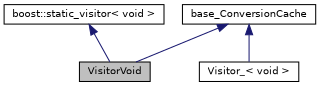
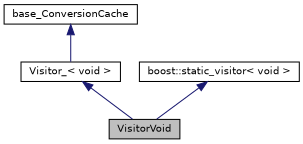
edge "VisitorVoid" -> "base_ConversionCache": now "VisitorVoid" -> "Visitor_< void >"
